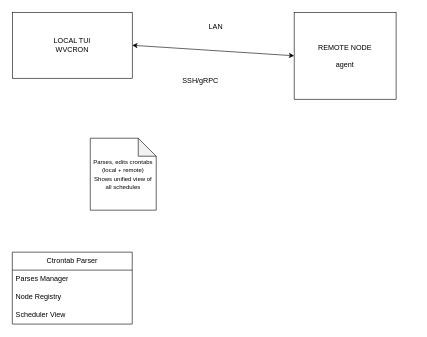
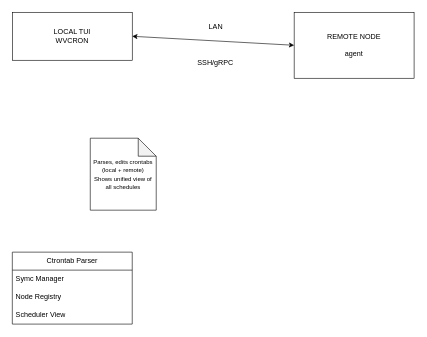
node "LOCAL TUI WVCRON": size 120x66 -> 120x48
node "REMOTE NODE agent": size 102x87 -> 120x66
node "SSH/gRPC": moved (201, 81) -> (216, 63)
node "Parses Manager": label "Parses Manager" -> "Symc Manager"
